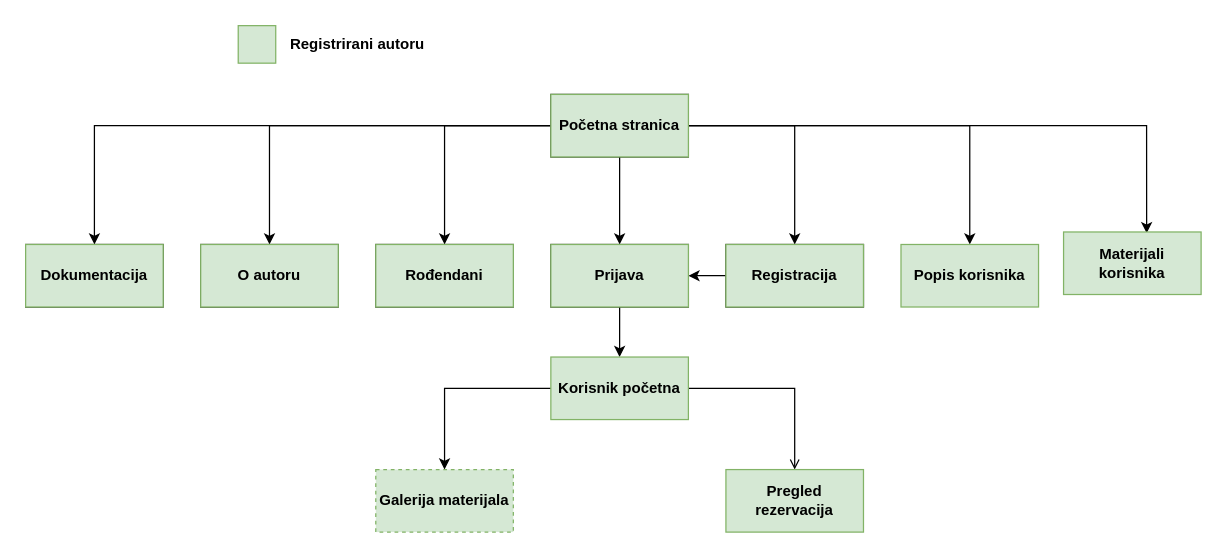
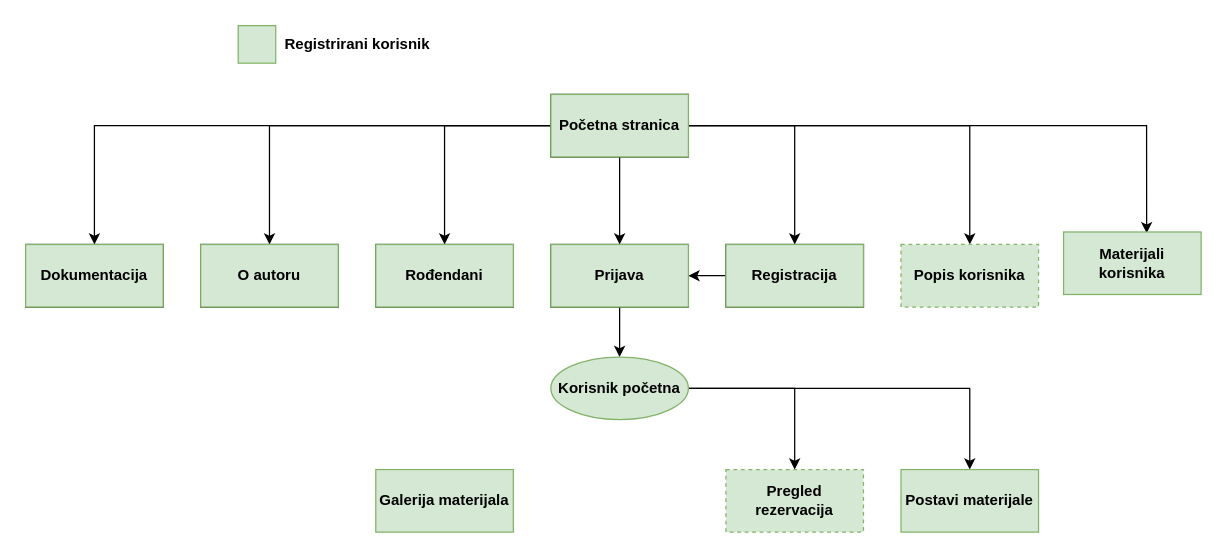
node "Registrirani autoru": label "Registrirani autoru" -> "Registrirani korisnik"
node "Popis korisnika": style solid -> dashed
edge "Korisnik početna" -> "Galerija materijala": removed
node "Korisnik početna": shape rectangle -> ellipse
edge "Korisnik početna" -> "Postavi materijale": added
edge "Korisnik početna" -> "Pregled rezervacija": arrowhead open -> classic
node "Galerija materijala": style dashed -> solid
node "Pregled rezervacija": style solid -> dashed
node "Postavi materijale": added
